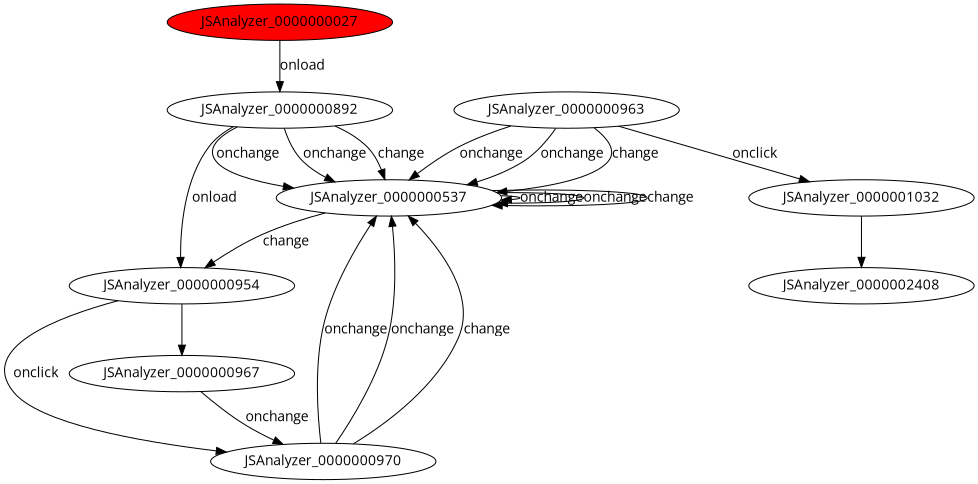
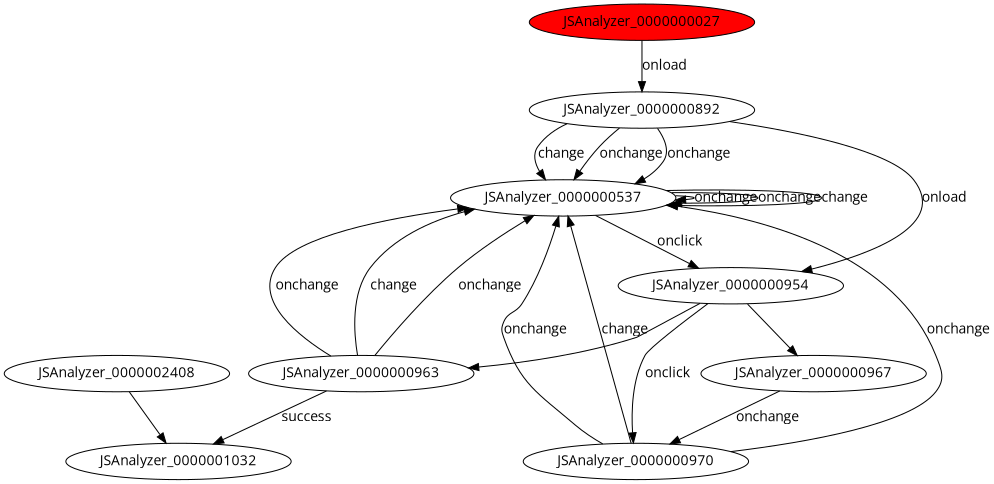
edge "JSAnalyzer_0000000963" -> "JSAnalyzer_0000001032": label "onclick" -> "success"
edge "JSAnalyzer_0000001032" -> "JSAnalyzer_0000002408": reversed
edge "JSAnalyzer_0000000537" -> "JSAnalyzer_0000000954": label "change" -> "onclick"
edge "JSAnalyzer_0000000954" -> "JSAnalyzer_0000000963": added
